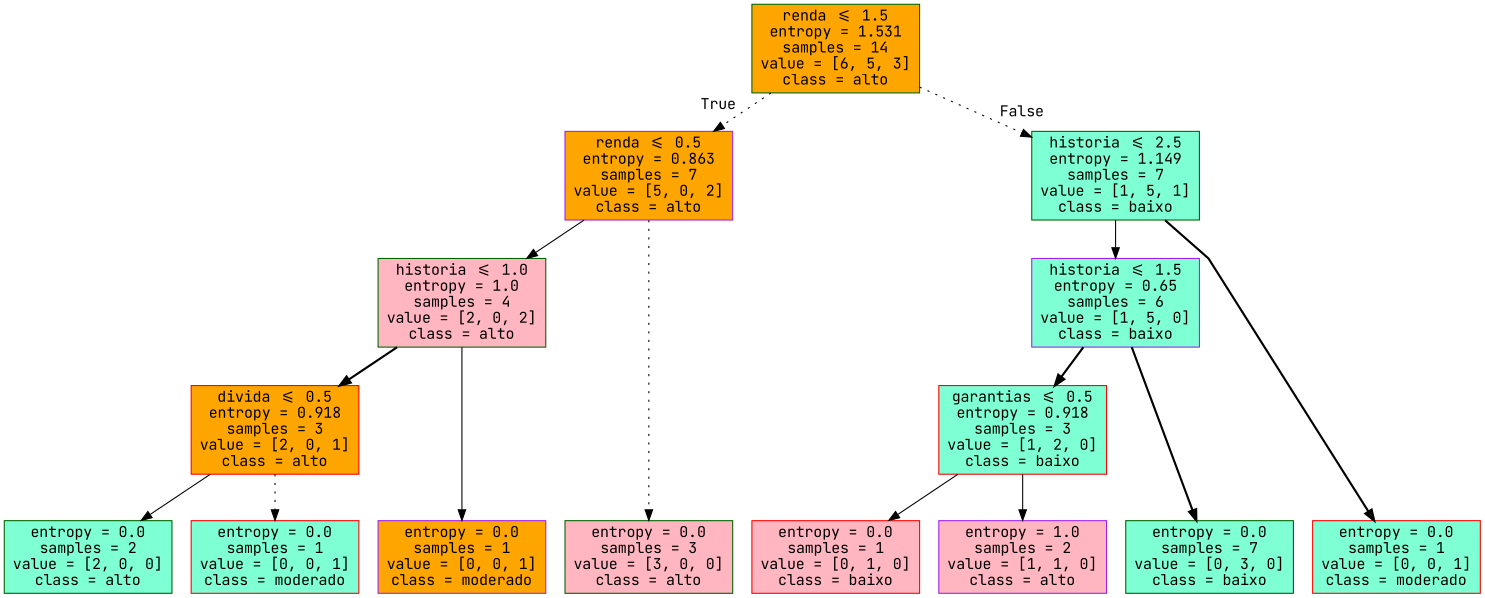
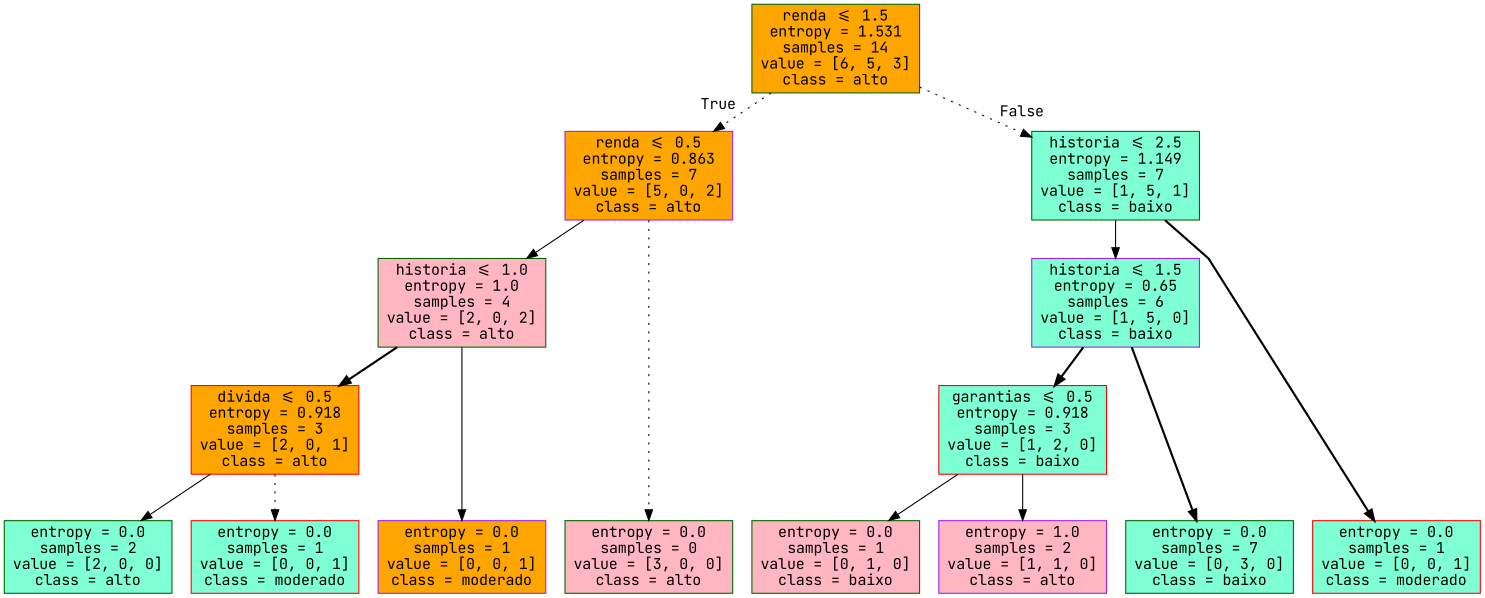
node "entropy = 0.0 samples = 3 value = [3, 0, 0] class = alto": label "entropy = 0.0 samples = 3 value = [3, 0, 0] class = alto" -> "entropy = 0.0 samples = 0 value = [3, 0, 0] class = alto"
node "entropy = 0.0 samples = 1 value = [0, 1, 0] class = baixo": color red -> darkgreen
